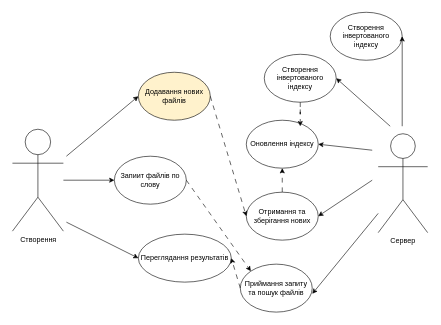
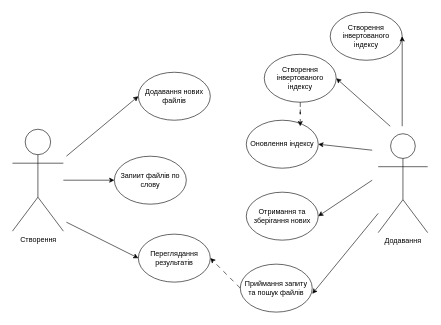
node "Додавання нових файлів": fillcolor #fff2cc -> #ffffff
edge "Додавання нових файлів" -> "Отримання та зберігання нових": removed
edge "Отримання та зберігання нових" -> "Оновлення індексу": removed
edge "Запиит файлів по слову" -> "Приймання запиту та пошук файлів": removed
node "Сервер": label "Сервер" -> "Додавання"
node "Переглядання результатів": size 93x48 -> 72x48
